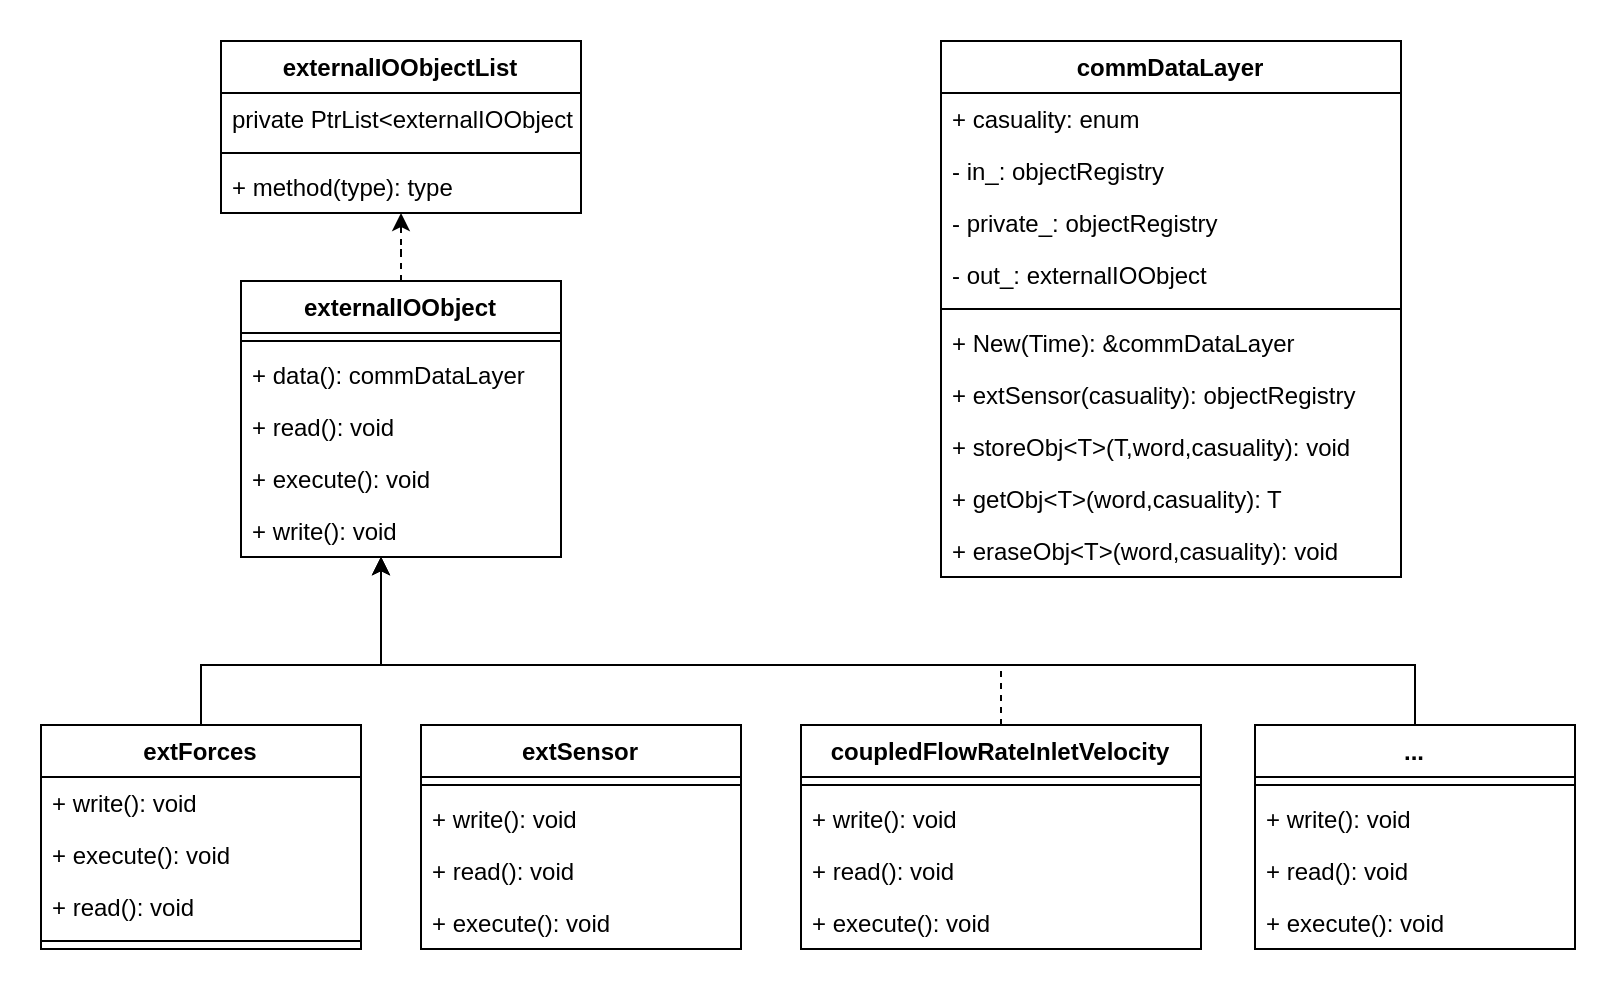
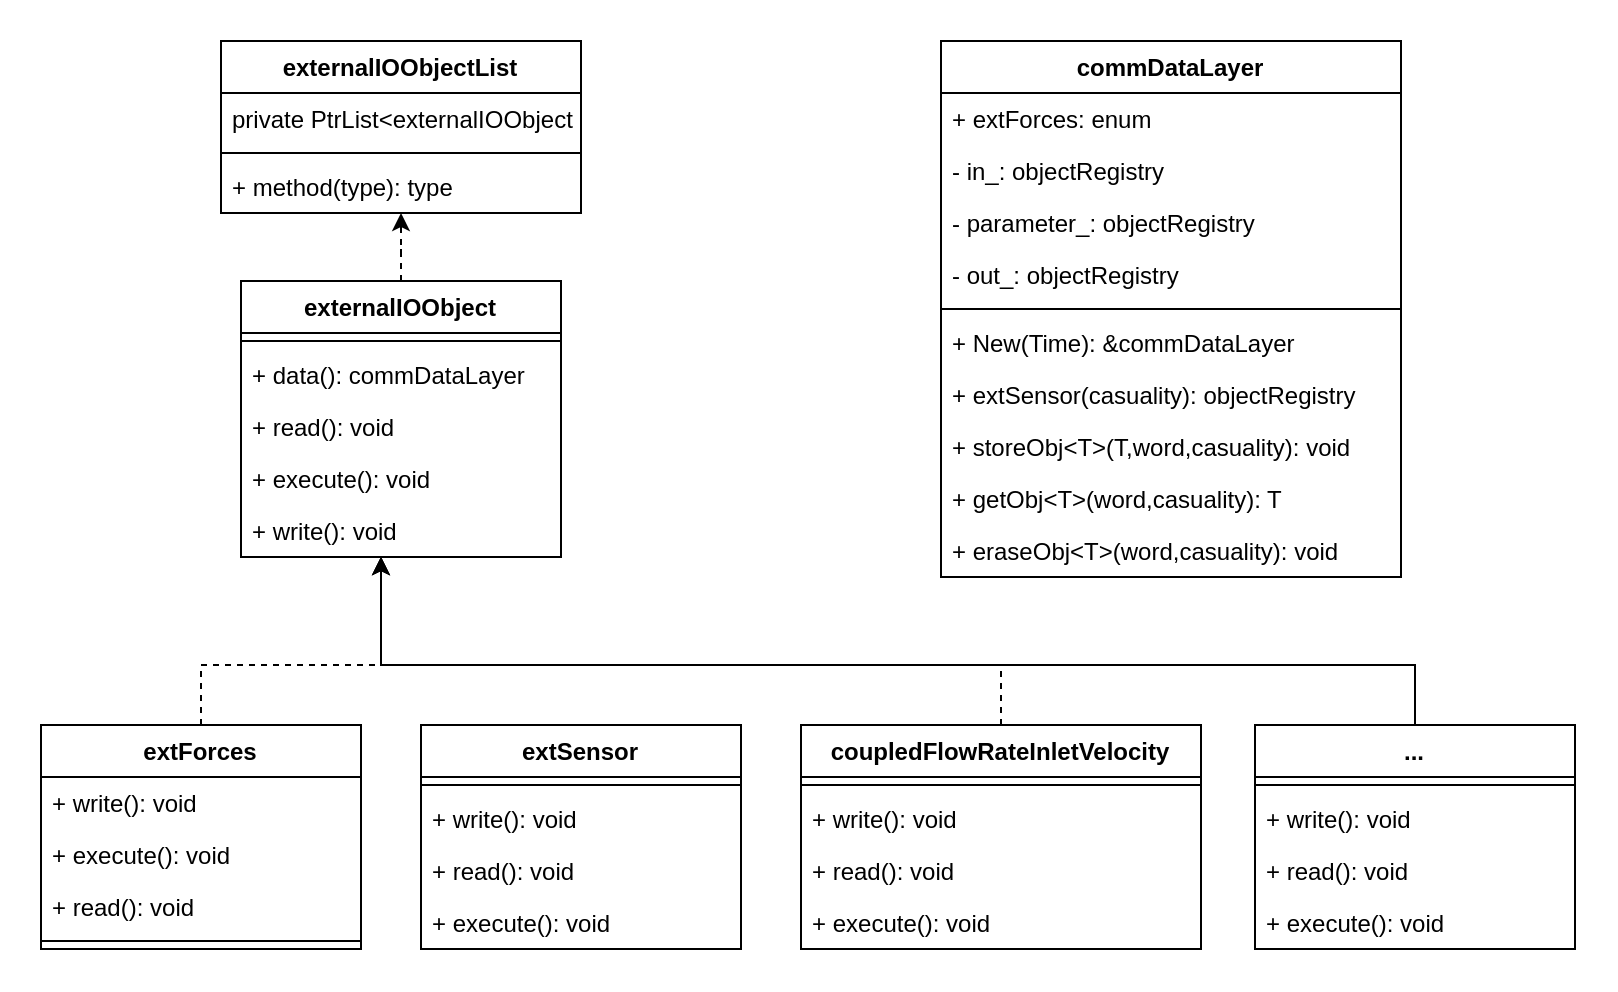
node "+ casuality: enum": label "+ casuality: enum" -> "+ extForces: enum"
node "- private_: objectRegistry": label "- private_: objectRegistry" -> "- parameter_: objectRegistry"
node "- out_: externalIOObject": label "- out_: externalIOObject" -> "- out_: objectRegistry"
edge "extForces" -> "externalIOObject": style solid -> dashed
